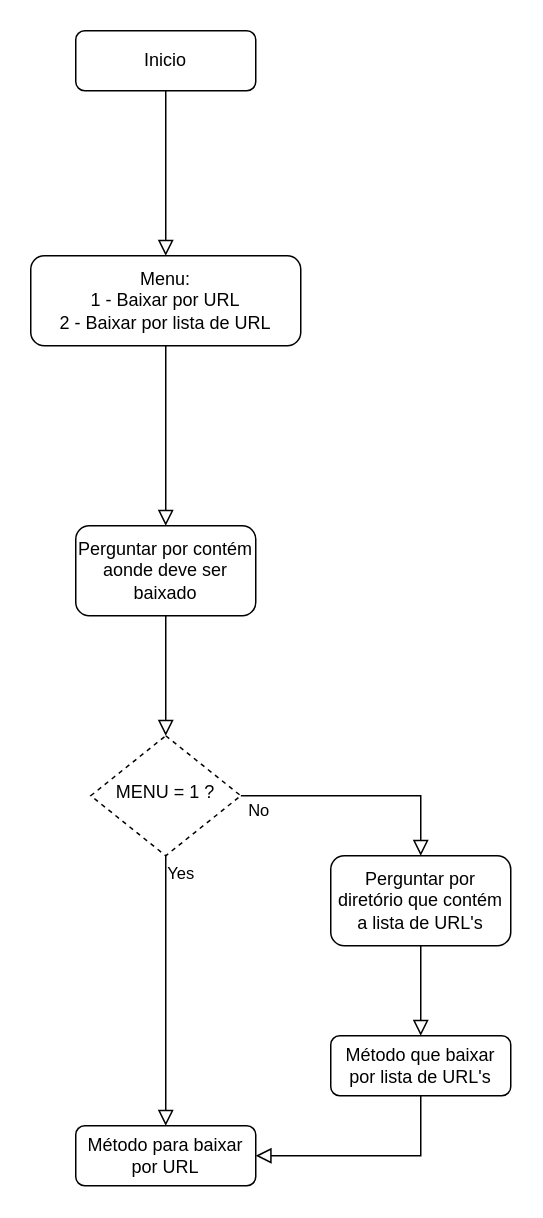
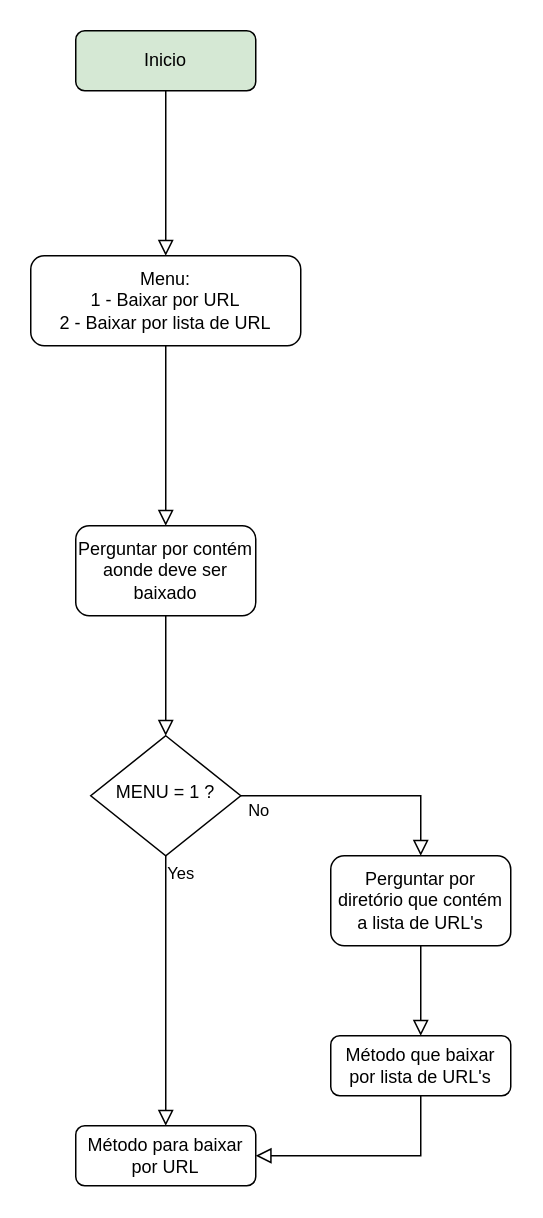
node "Inicio": fillcolor #ffffff -> #d5e8d4
node "MENU = 1 ?": style dashed -> solid
